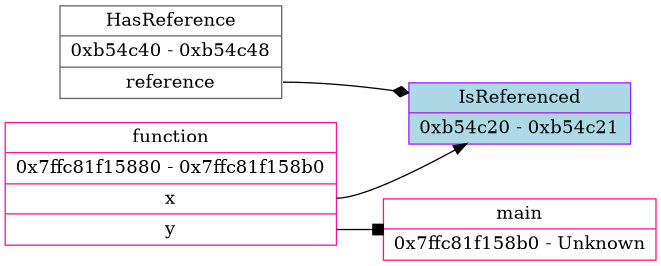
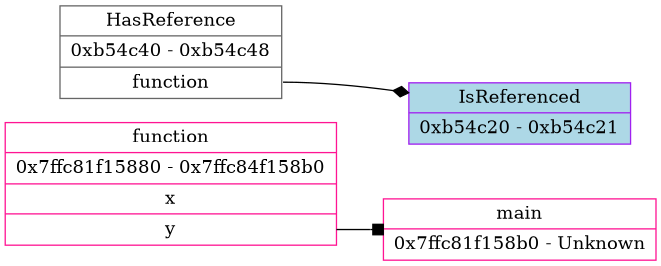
node "HasReference": text "reference" -> "function"
node "function": text "0x7ffc81f15880 - 0x7ffc81f158b0" -> "0x7ffc81f15880 - 0x7ffc84f158b0"
edge "function" -> "IsReferenced": removed
